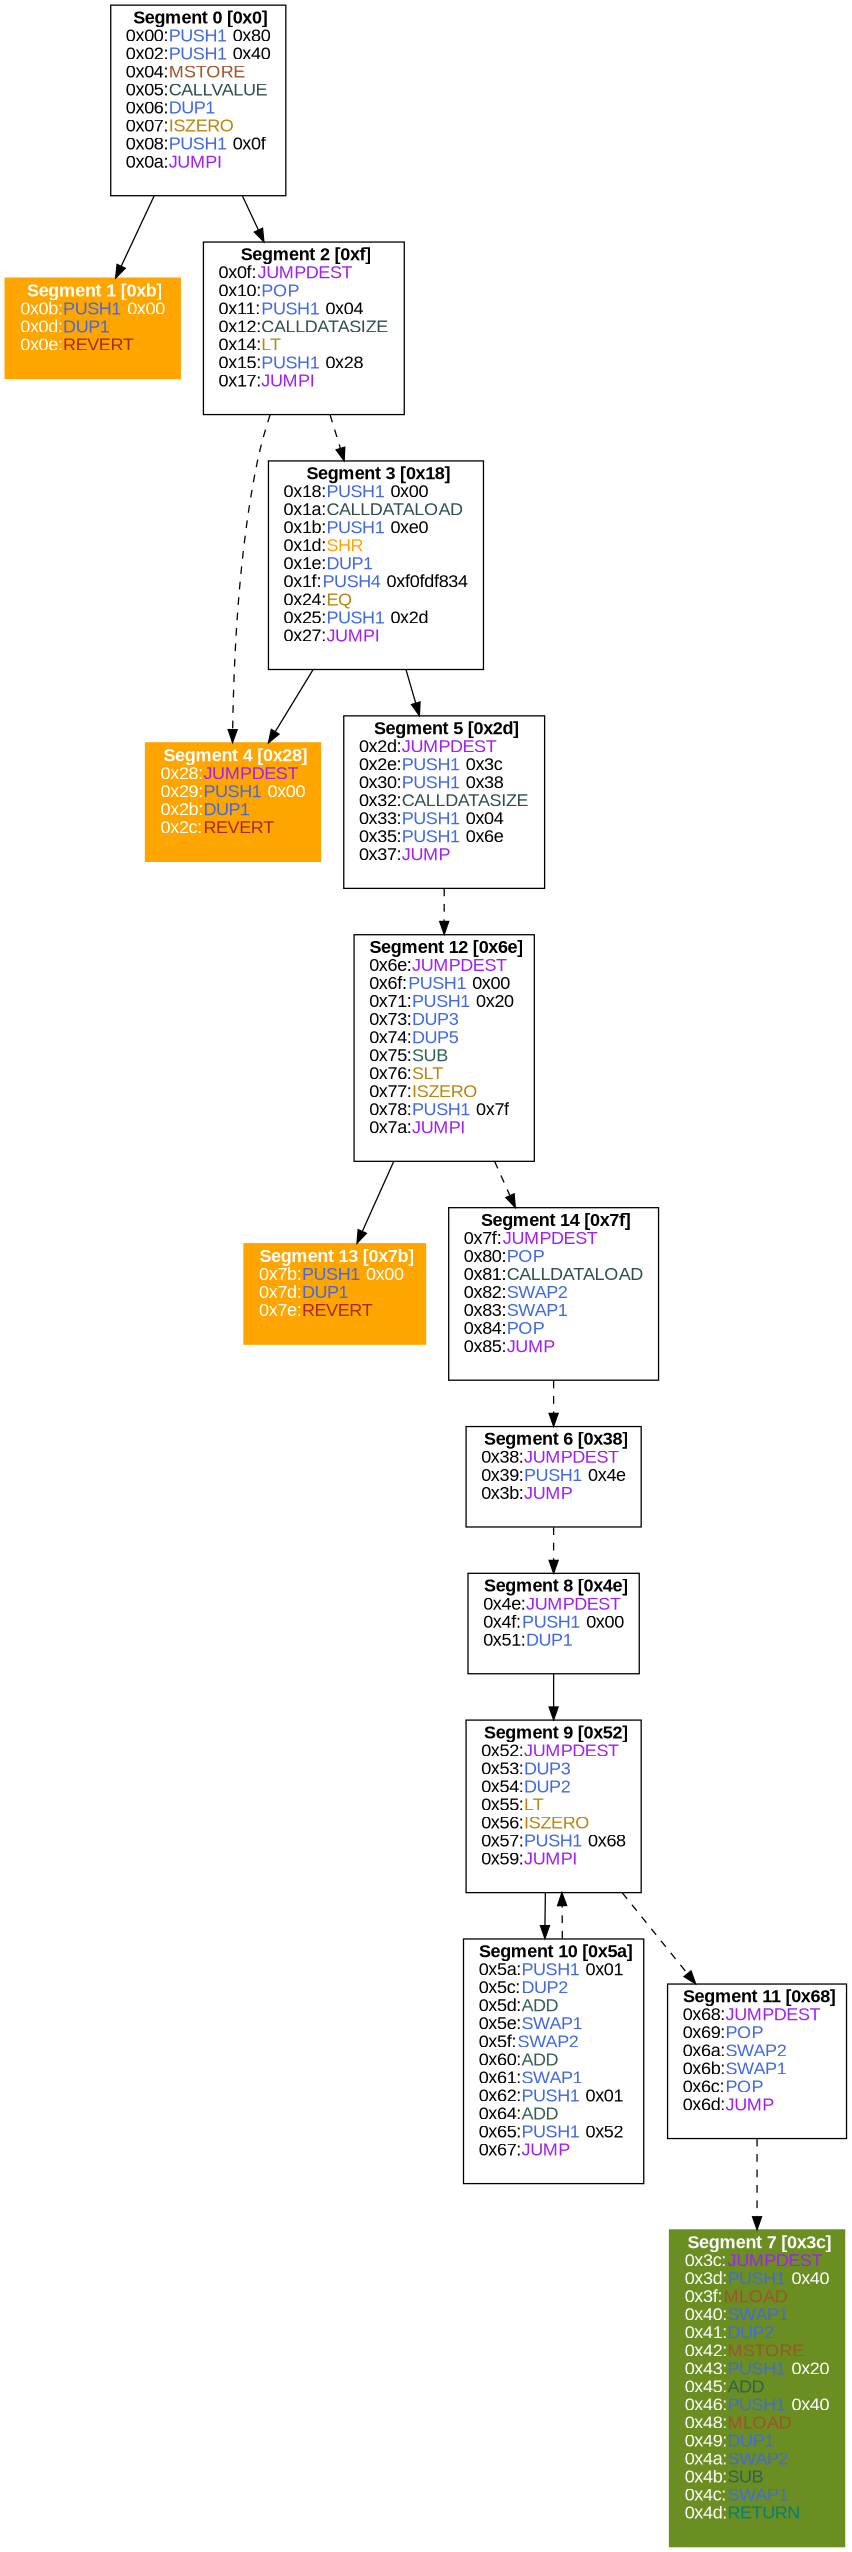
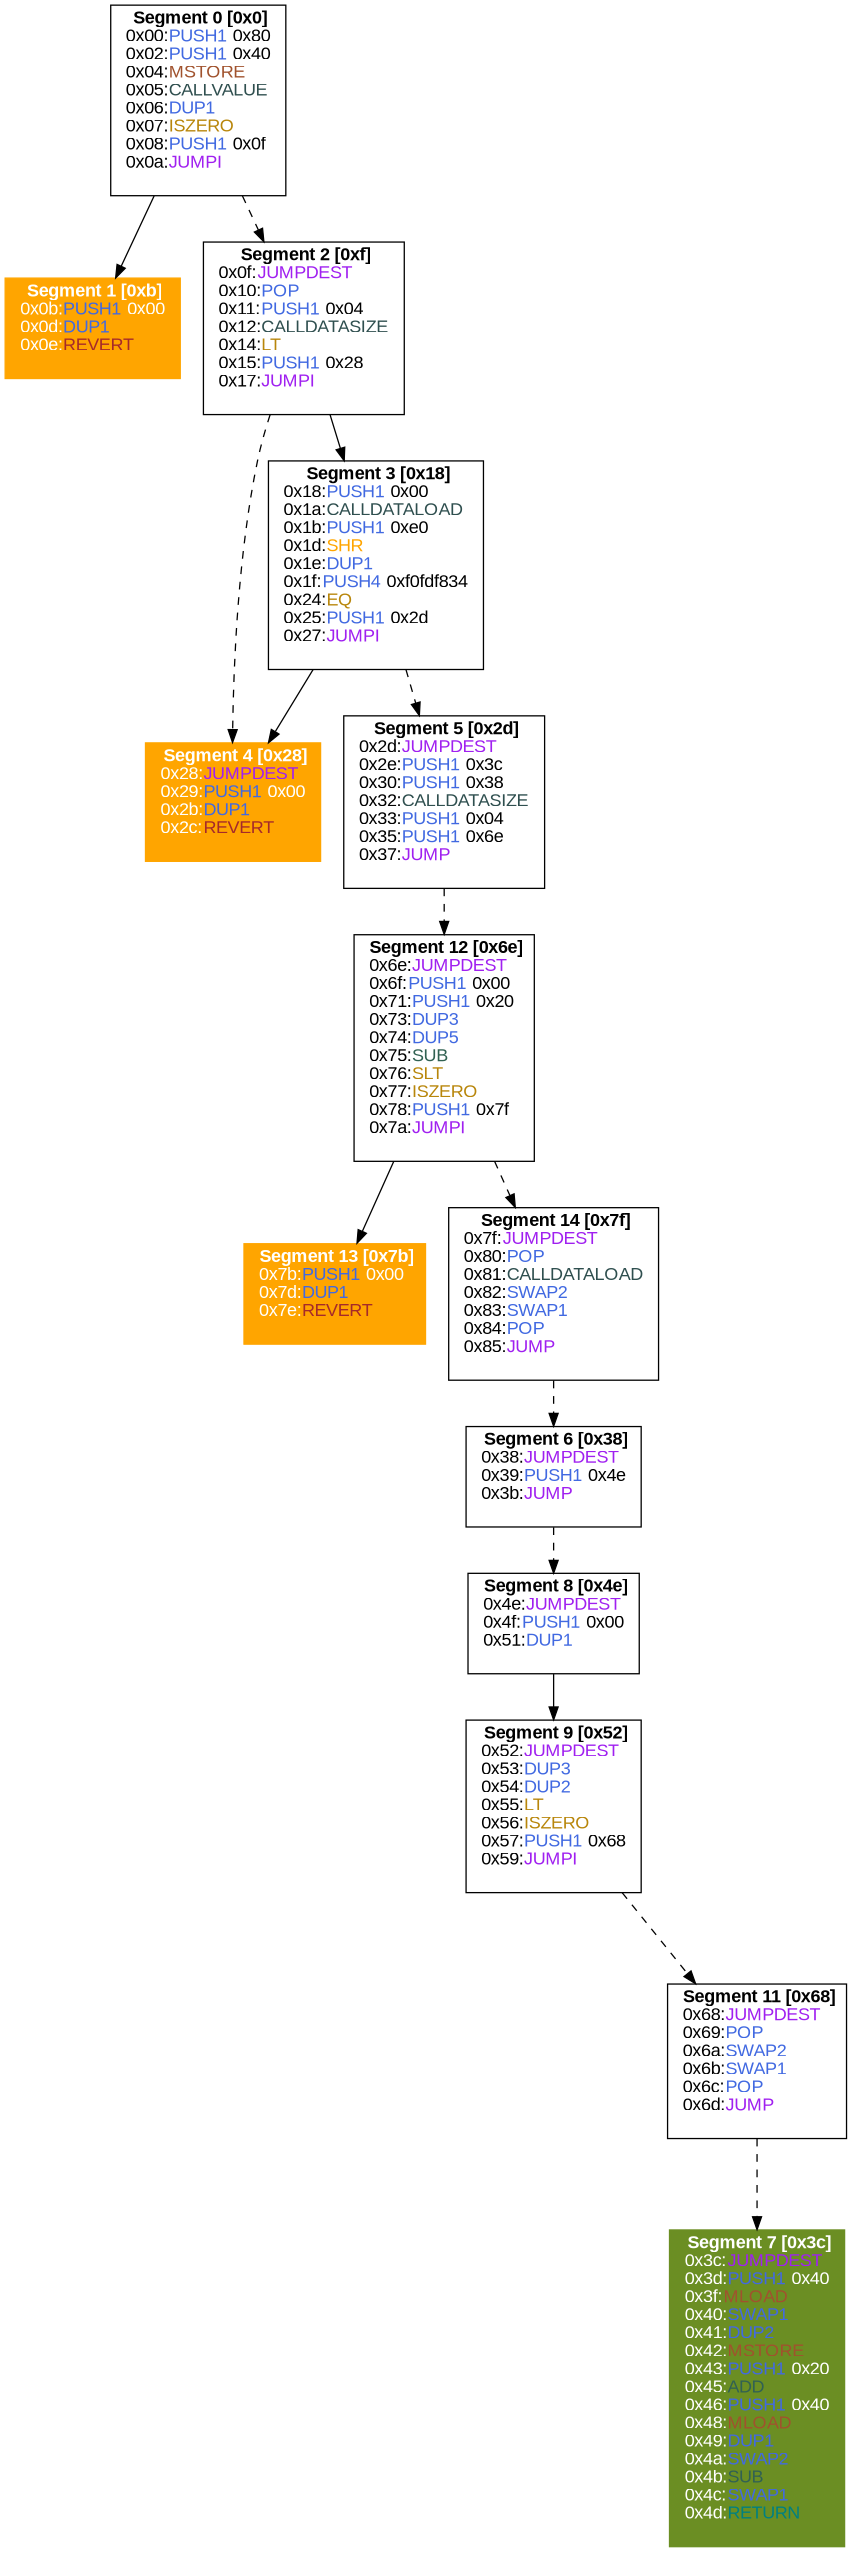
edge "Segment 0 [0x0]" -> "Segment 2 [0xf]": style solid -> dashed
edge "Segment 2 [0xf]" -> "Segment 3 [0x18]": style dashed -> solid
edge "Segment 3 [0x18]" -> "Segment 5 [0x2d]": style solid -> dashed
node "Segment 10 [0x5a]": removed
